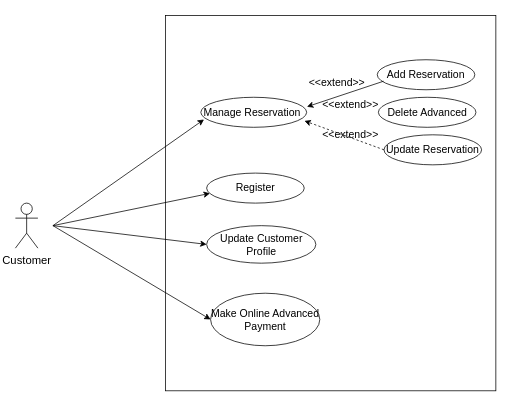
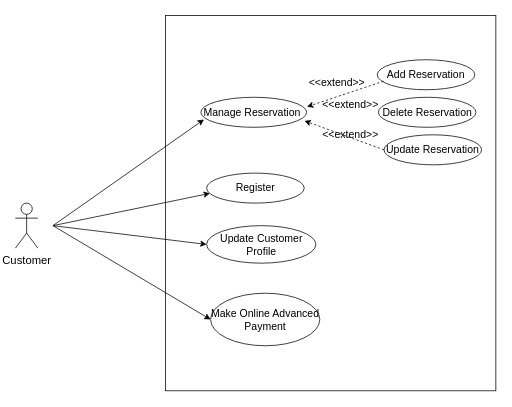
edge "Add Reservation" -> "Manage Reservation": style solid -> dashed
node "Delete Advanced": label "Delete Advanced" -> "Delete Reservation"
